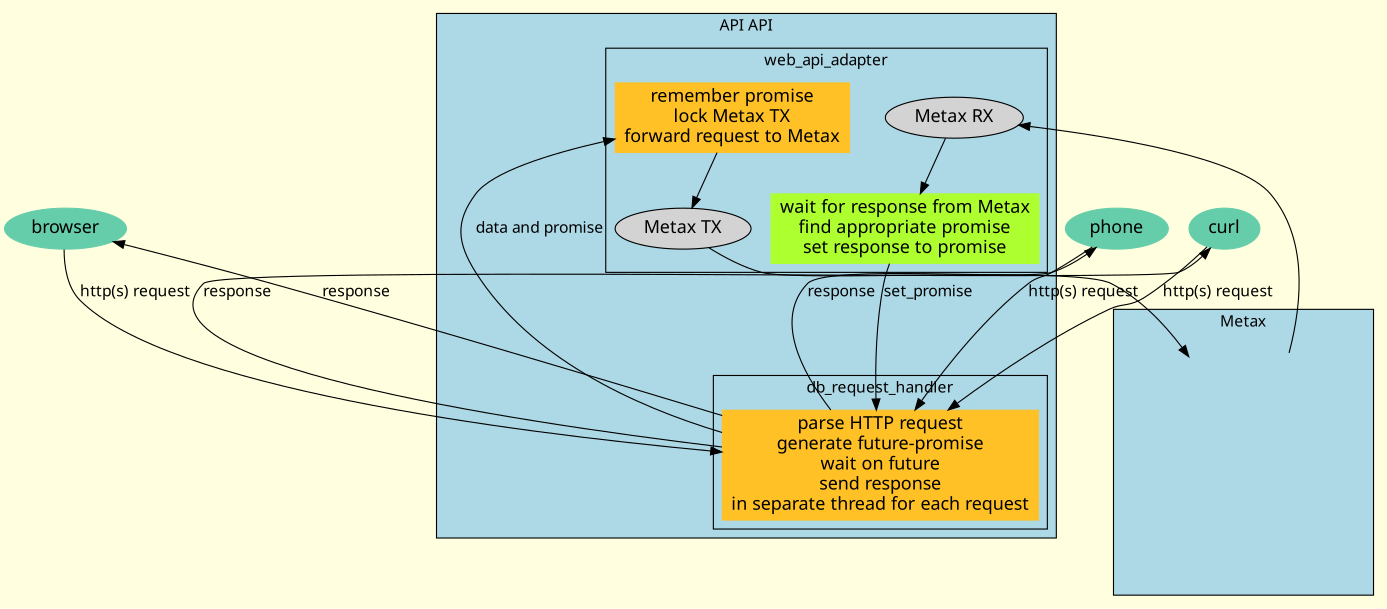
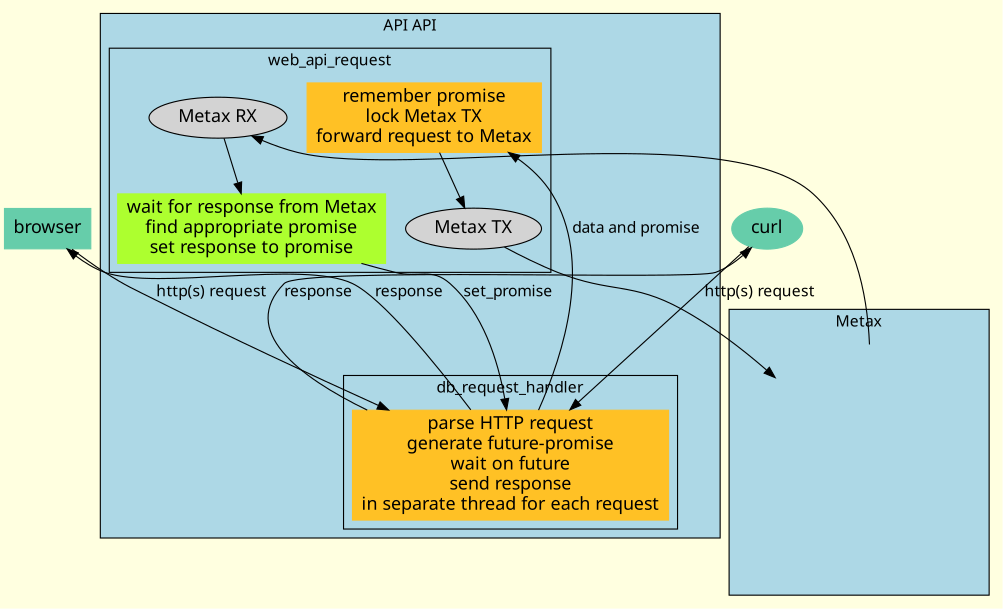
cluster "web_api_adapter": label "web_api_adapter" -> "web_api_request"
node "browser": shape ellipse -> box
node "phone": removed
